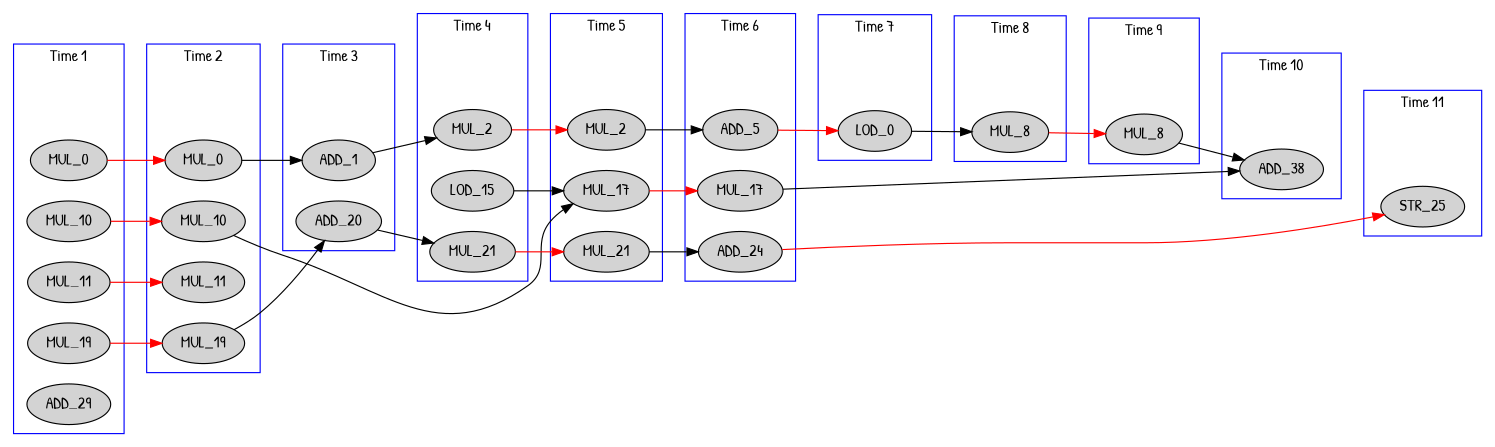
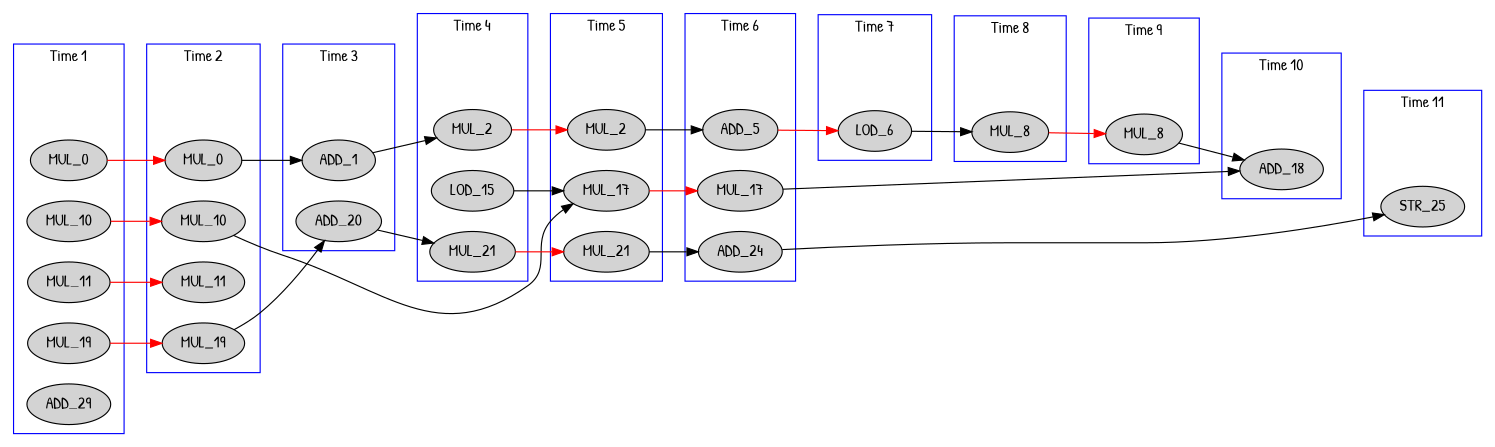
node "LOD_0": label "LOD_0" -> "LOD_6"
node "ADD_38": label "ADD_38" -> "ADD_18"
edge "ADD_24" -> "STR_25": color red -> black
